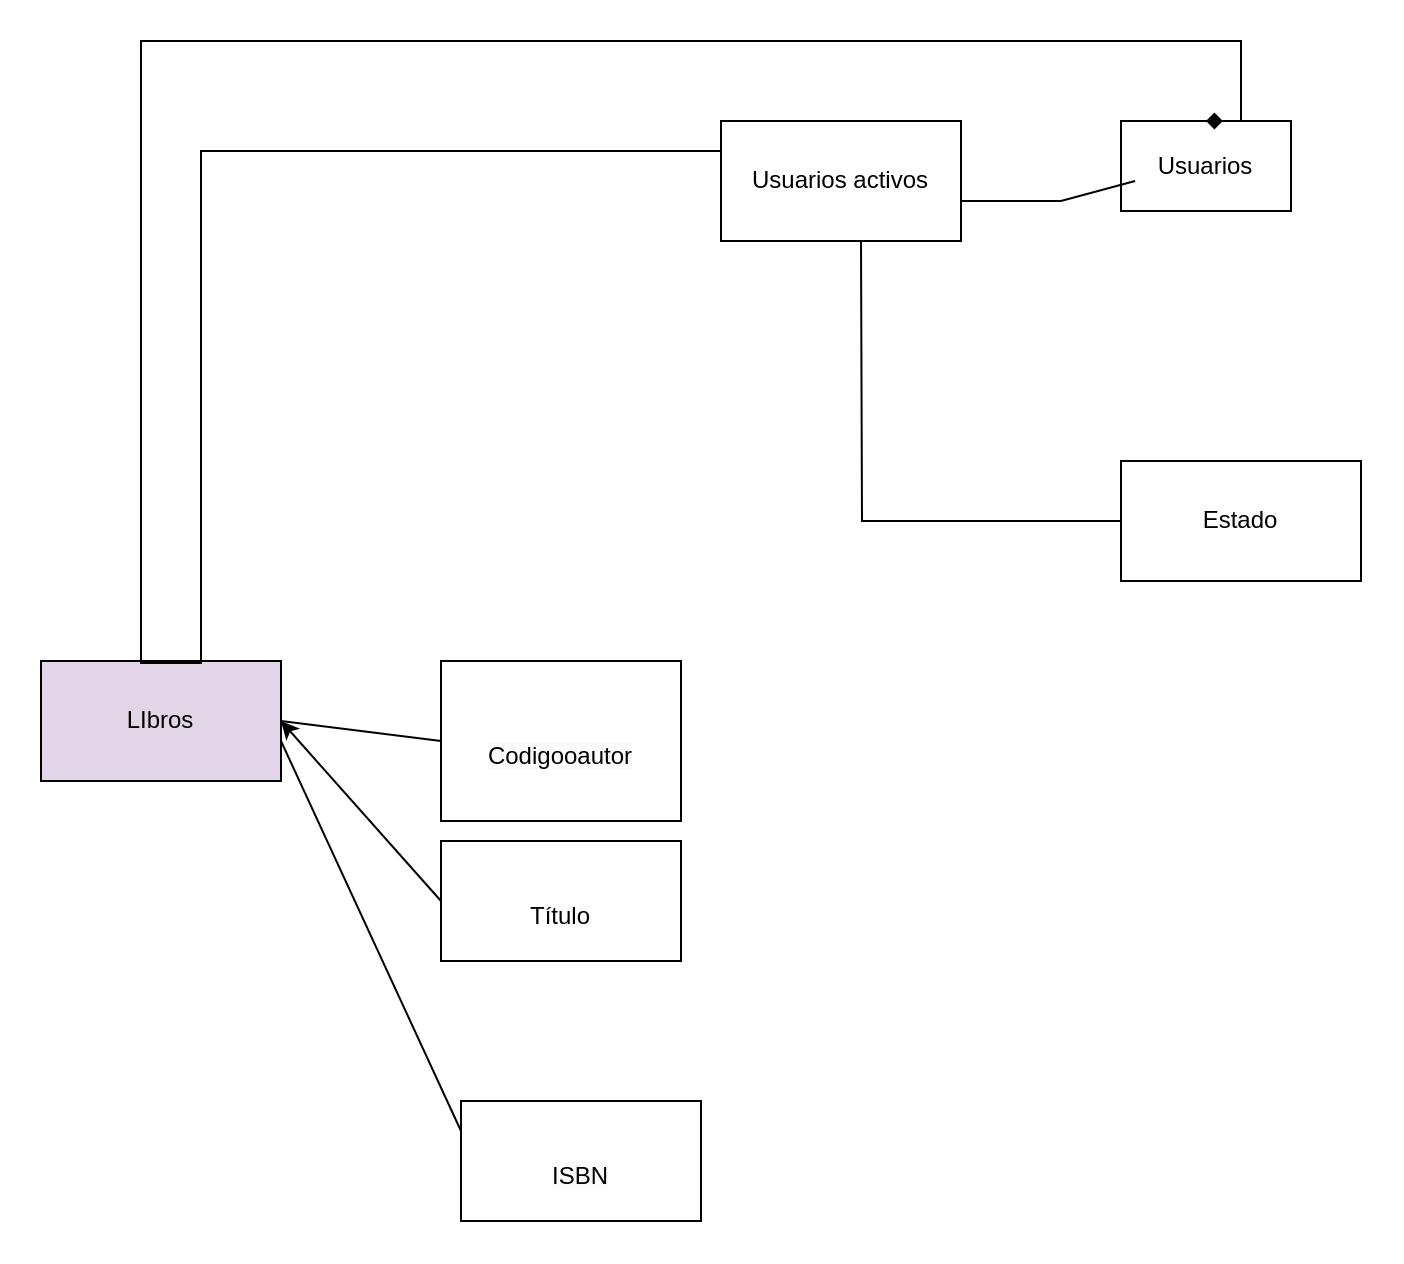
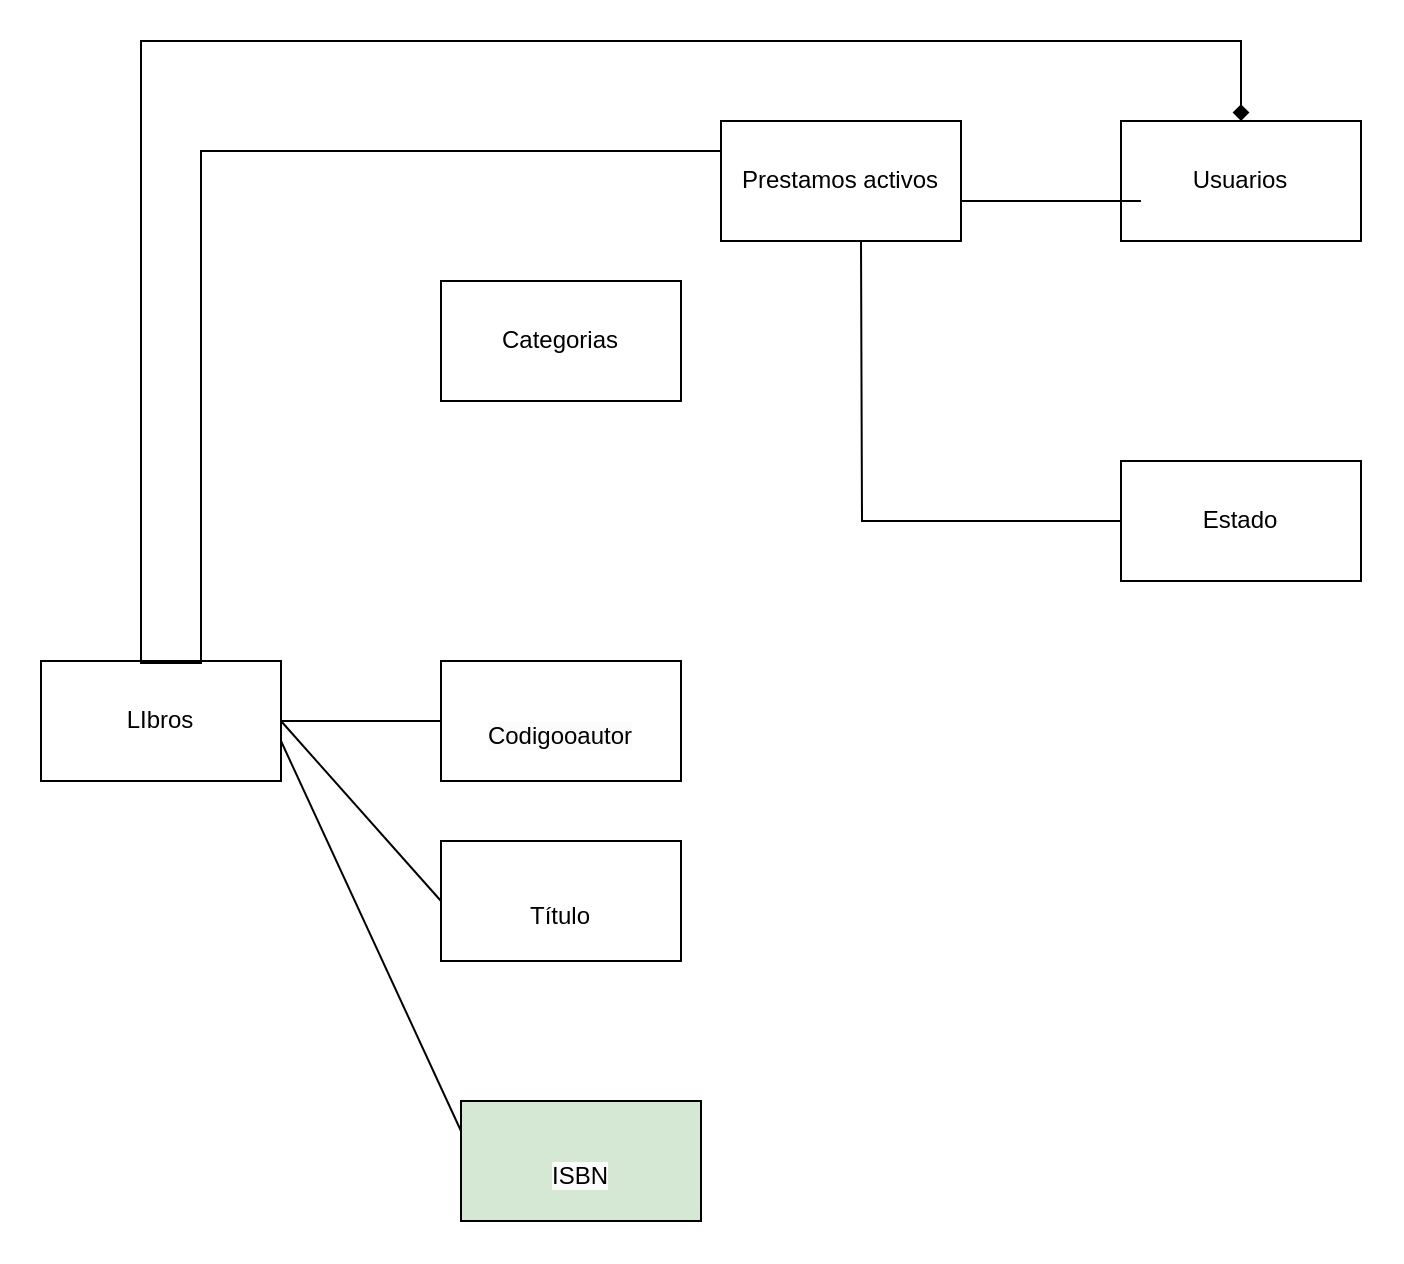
node "Usuarios": size 170x90 -> 240x120
node "Usuarios activos": label "Usuarios activos" -> "Prestamos activos"
node "Categorias": added
node "LIbros": fillcolor #e1d5e7 -> #ffffff
edge "Título" -> "LIbros": arrowhead classic -> none
node "Codigooautor": size 240x160 -> 240x120
node "ISBN": fillcolor #ffffff -> #d5e8d4
